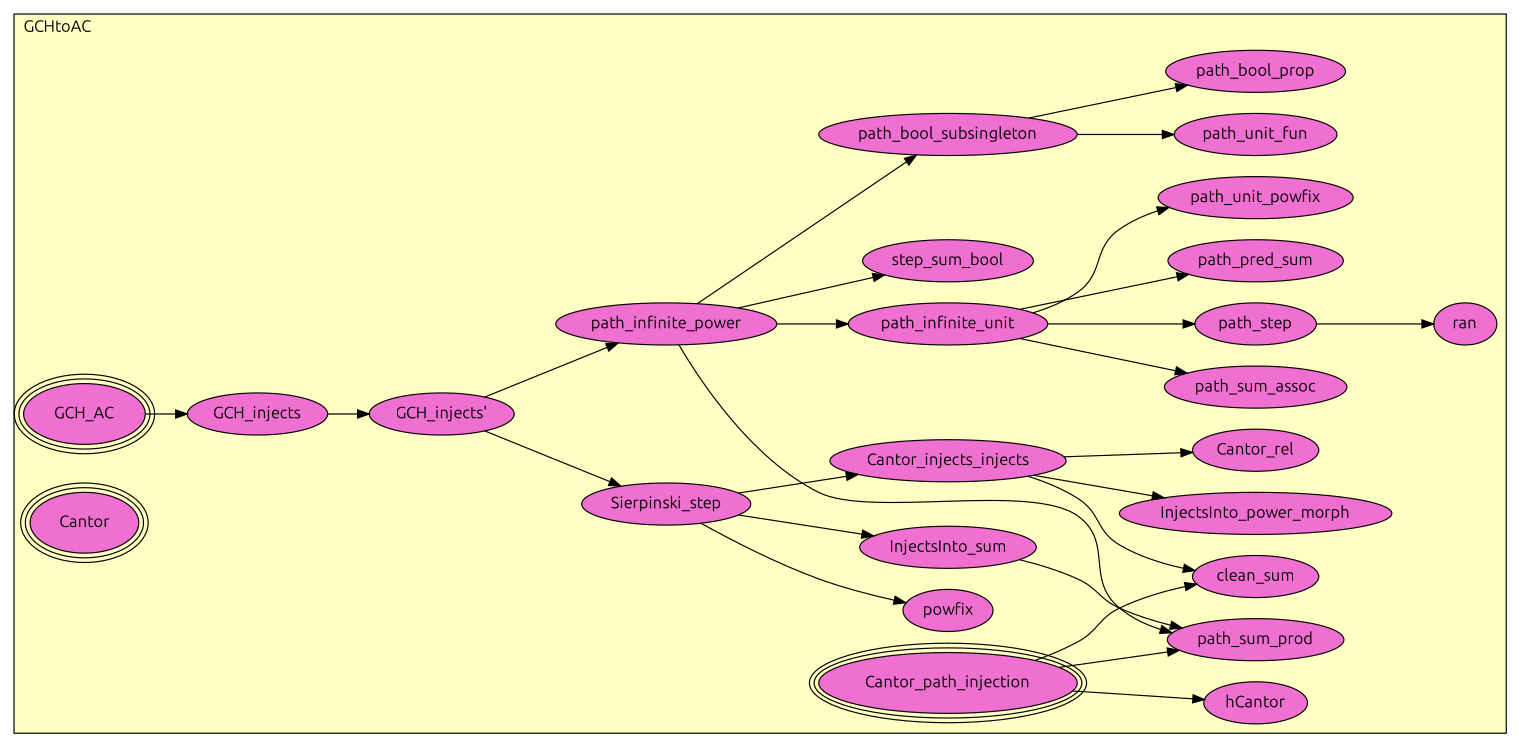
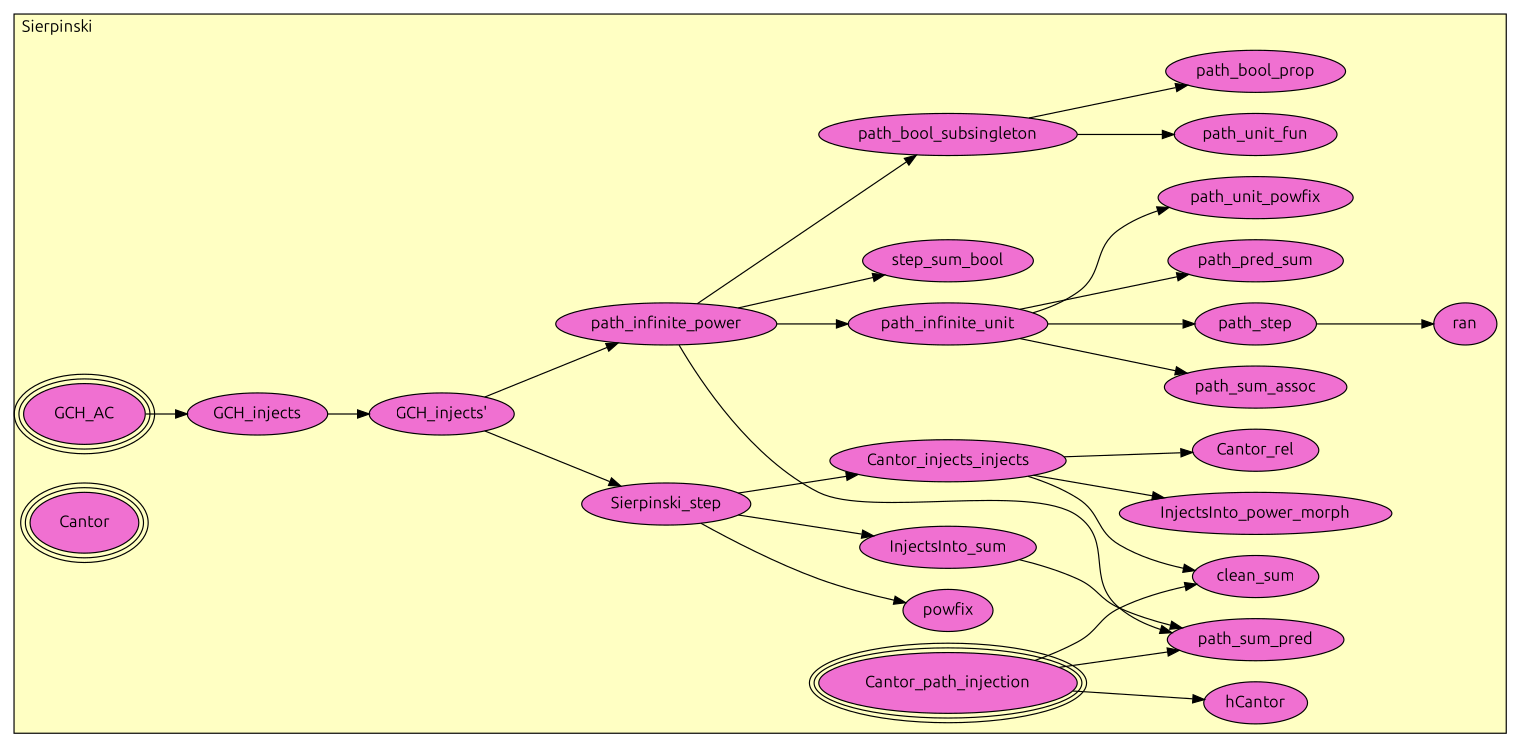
cluster "GCHtoAC": label "GCHtoAC" -> "Sierpinski"
node "path_sum_prod": label "path_sum_prod" -> "path_sum_pred"
